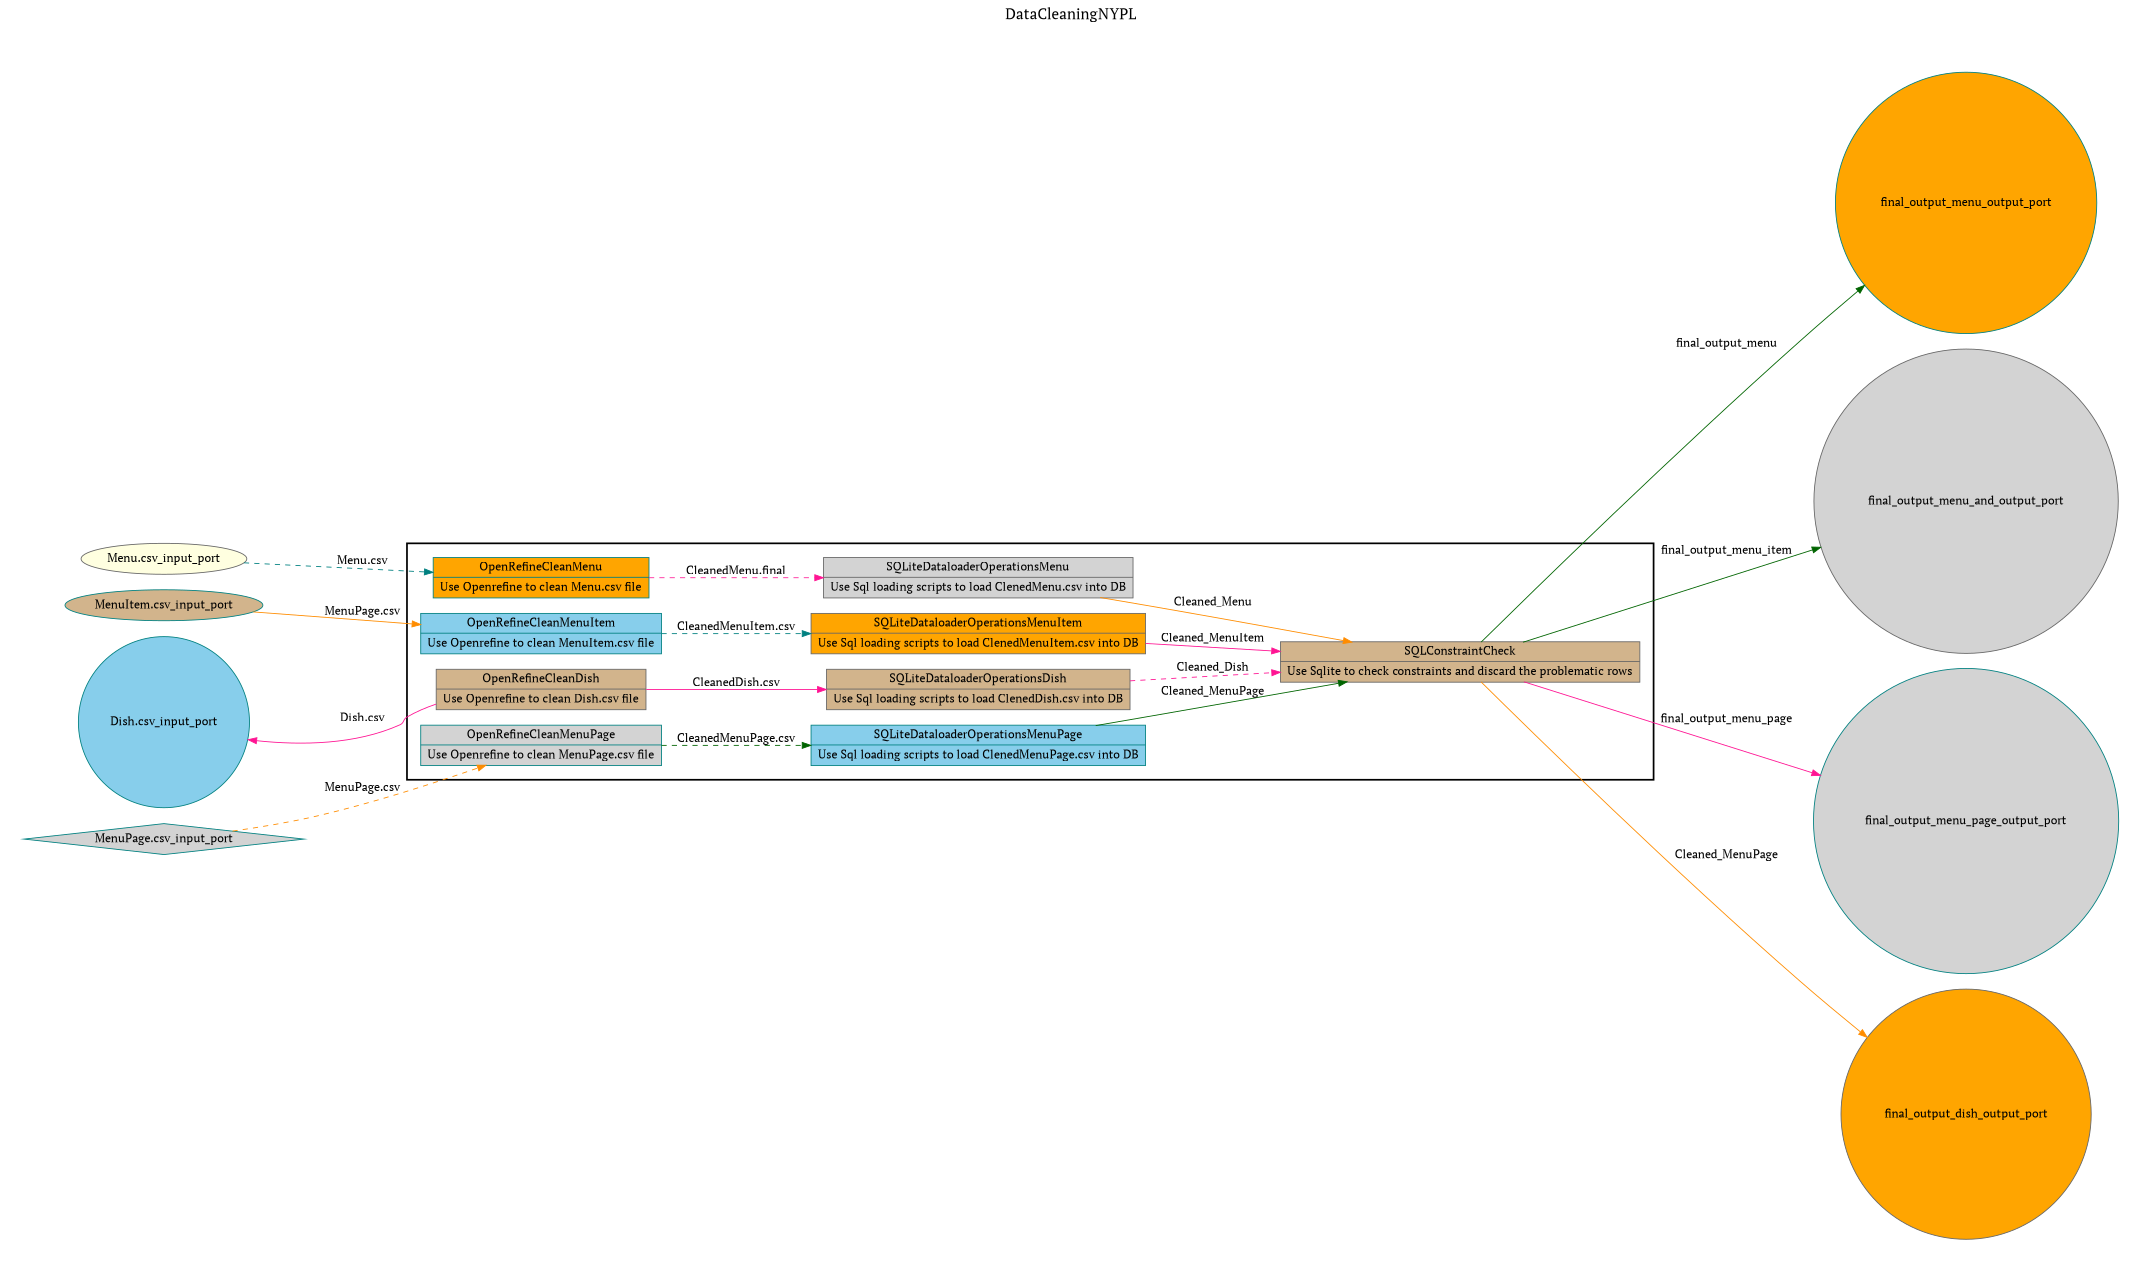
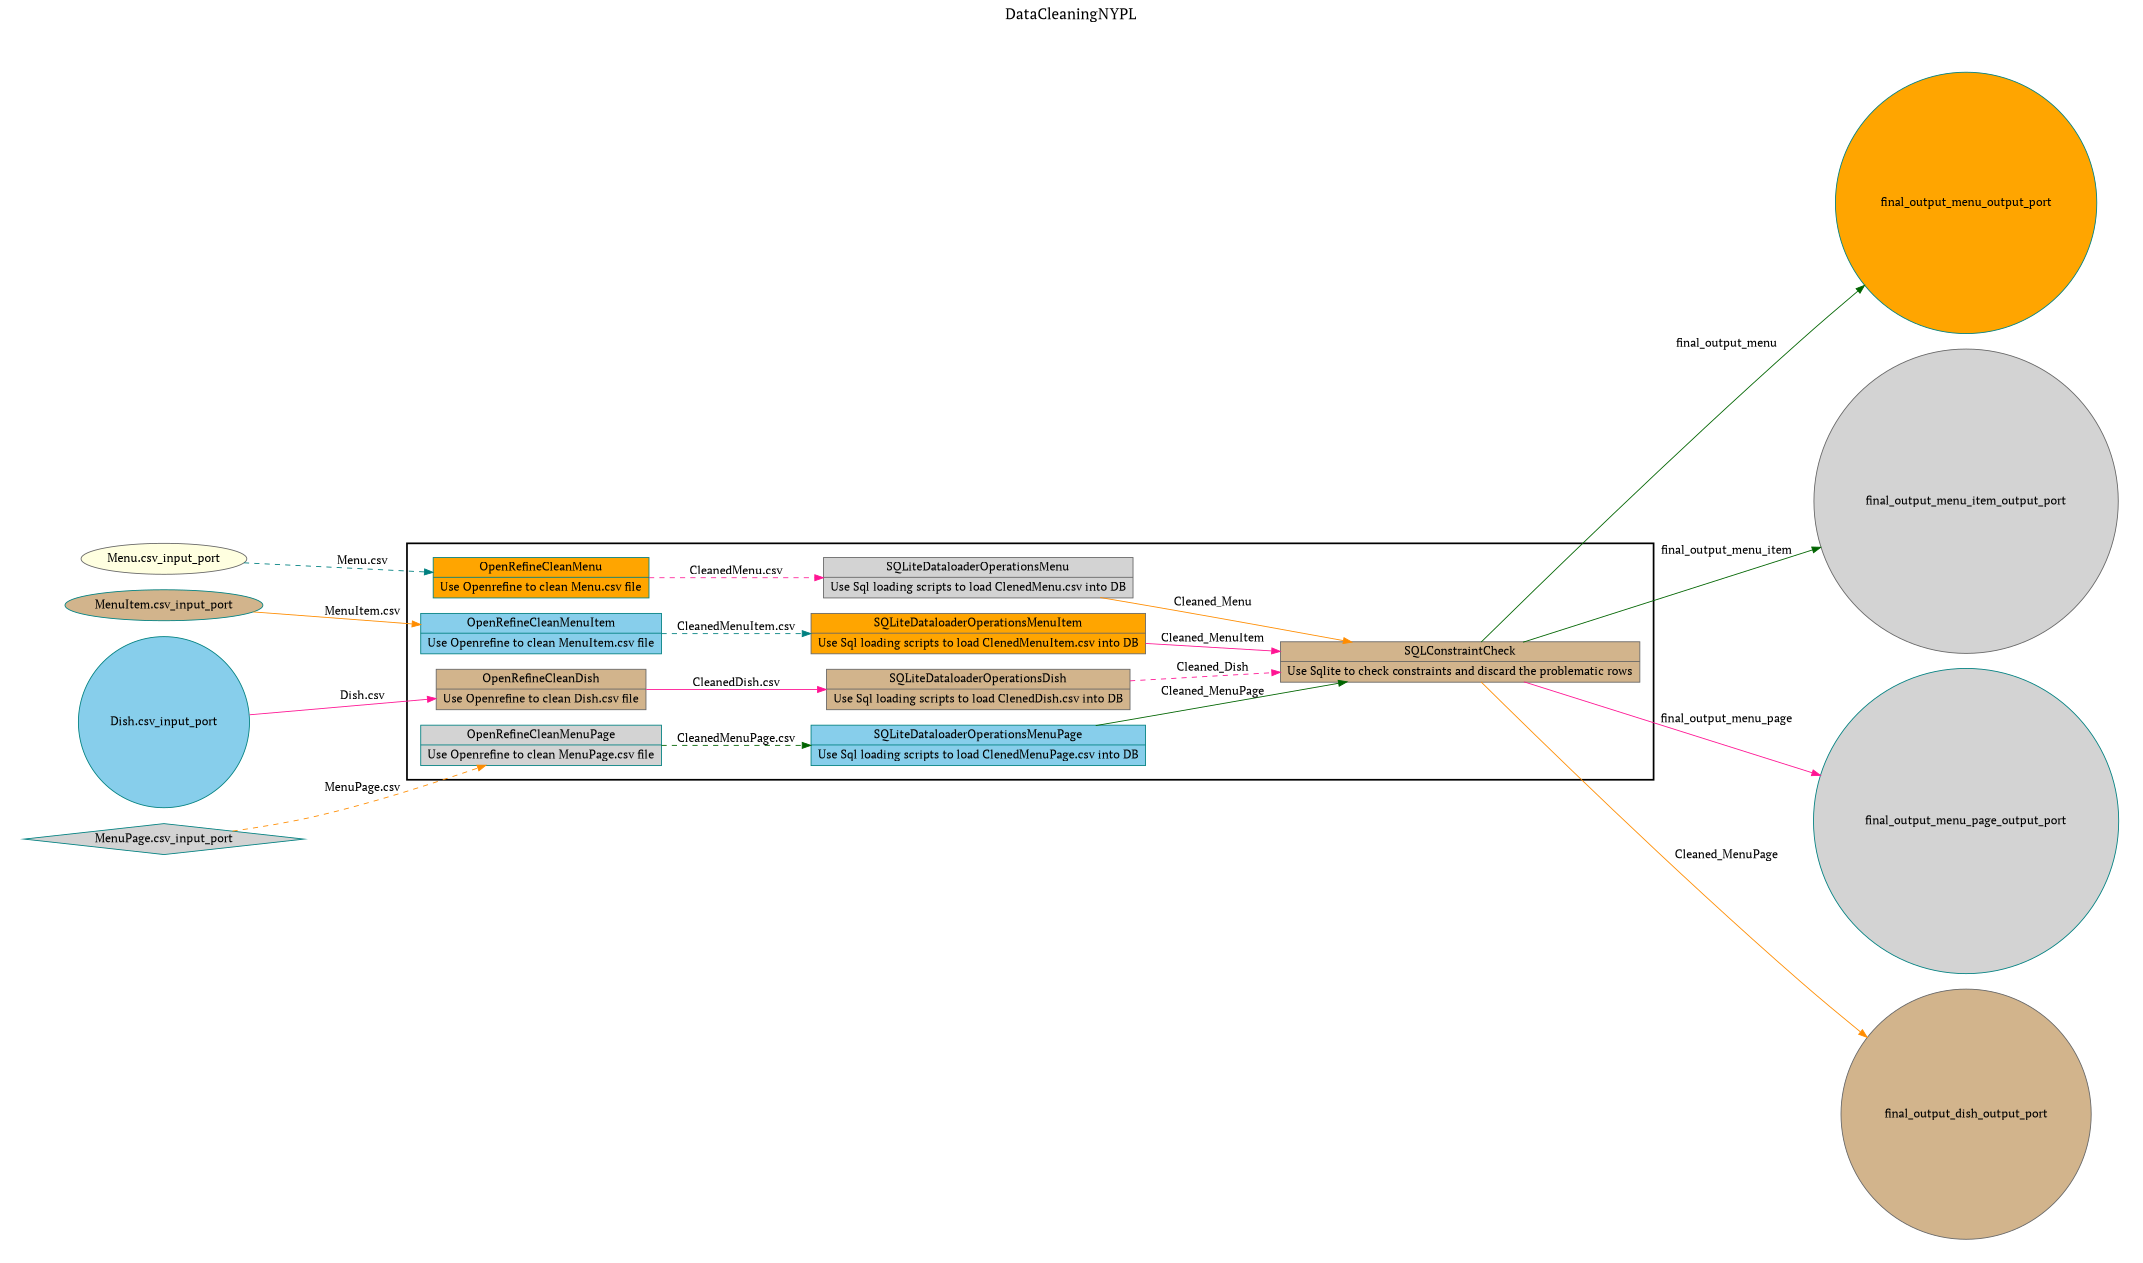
node "final_output_menu_and_output_port": label "final_output_menu_and_output_port" -> "final_output_menu_item_output_port"
edge "OpenRefineCleanMenu" -> "SQLiteDataloaderOperationsMenu": label "CleanedMenu.final" -> "CleanedMenu.csv"
edge "MenuItem.csv_input_port" -> "OpenRefineCleanMenuItem": label "MenuPage.csv" -> "MenuItem.csv"
edge "OpenRefineCleanDish" -> "Dish.csv_input_port": reversed
node "final_output_dish_output_port": fillcolor orange -> tan
